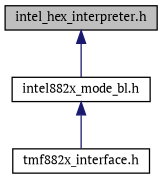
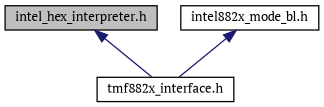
edge "intel882x_mode_bl.h" -> "intel_hex_interpreter.h": now "tmf882x_interface.h" -> "intel_hex_interpreter.h"
